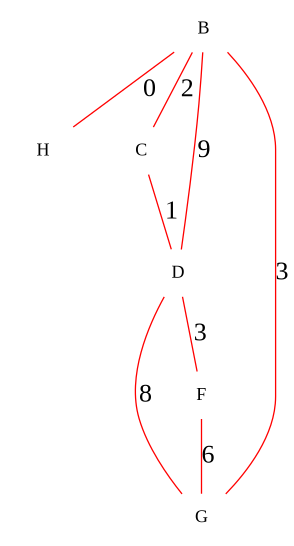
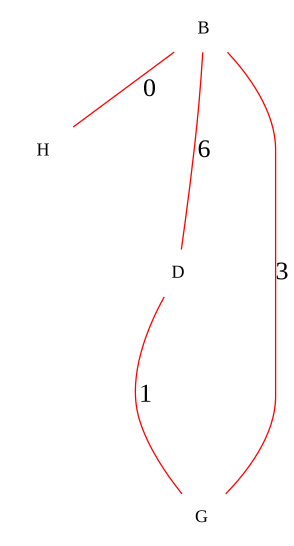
node "C": removed
edge "B" -- "D": label "9" -> "6"
edge "D" -- "G": label "8" -> "1"
node "F": removed
